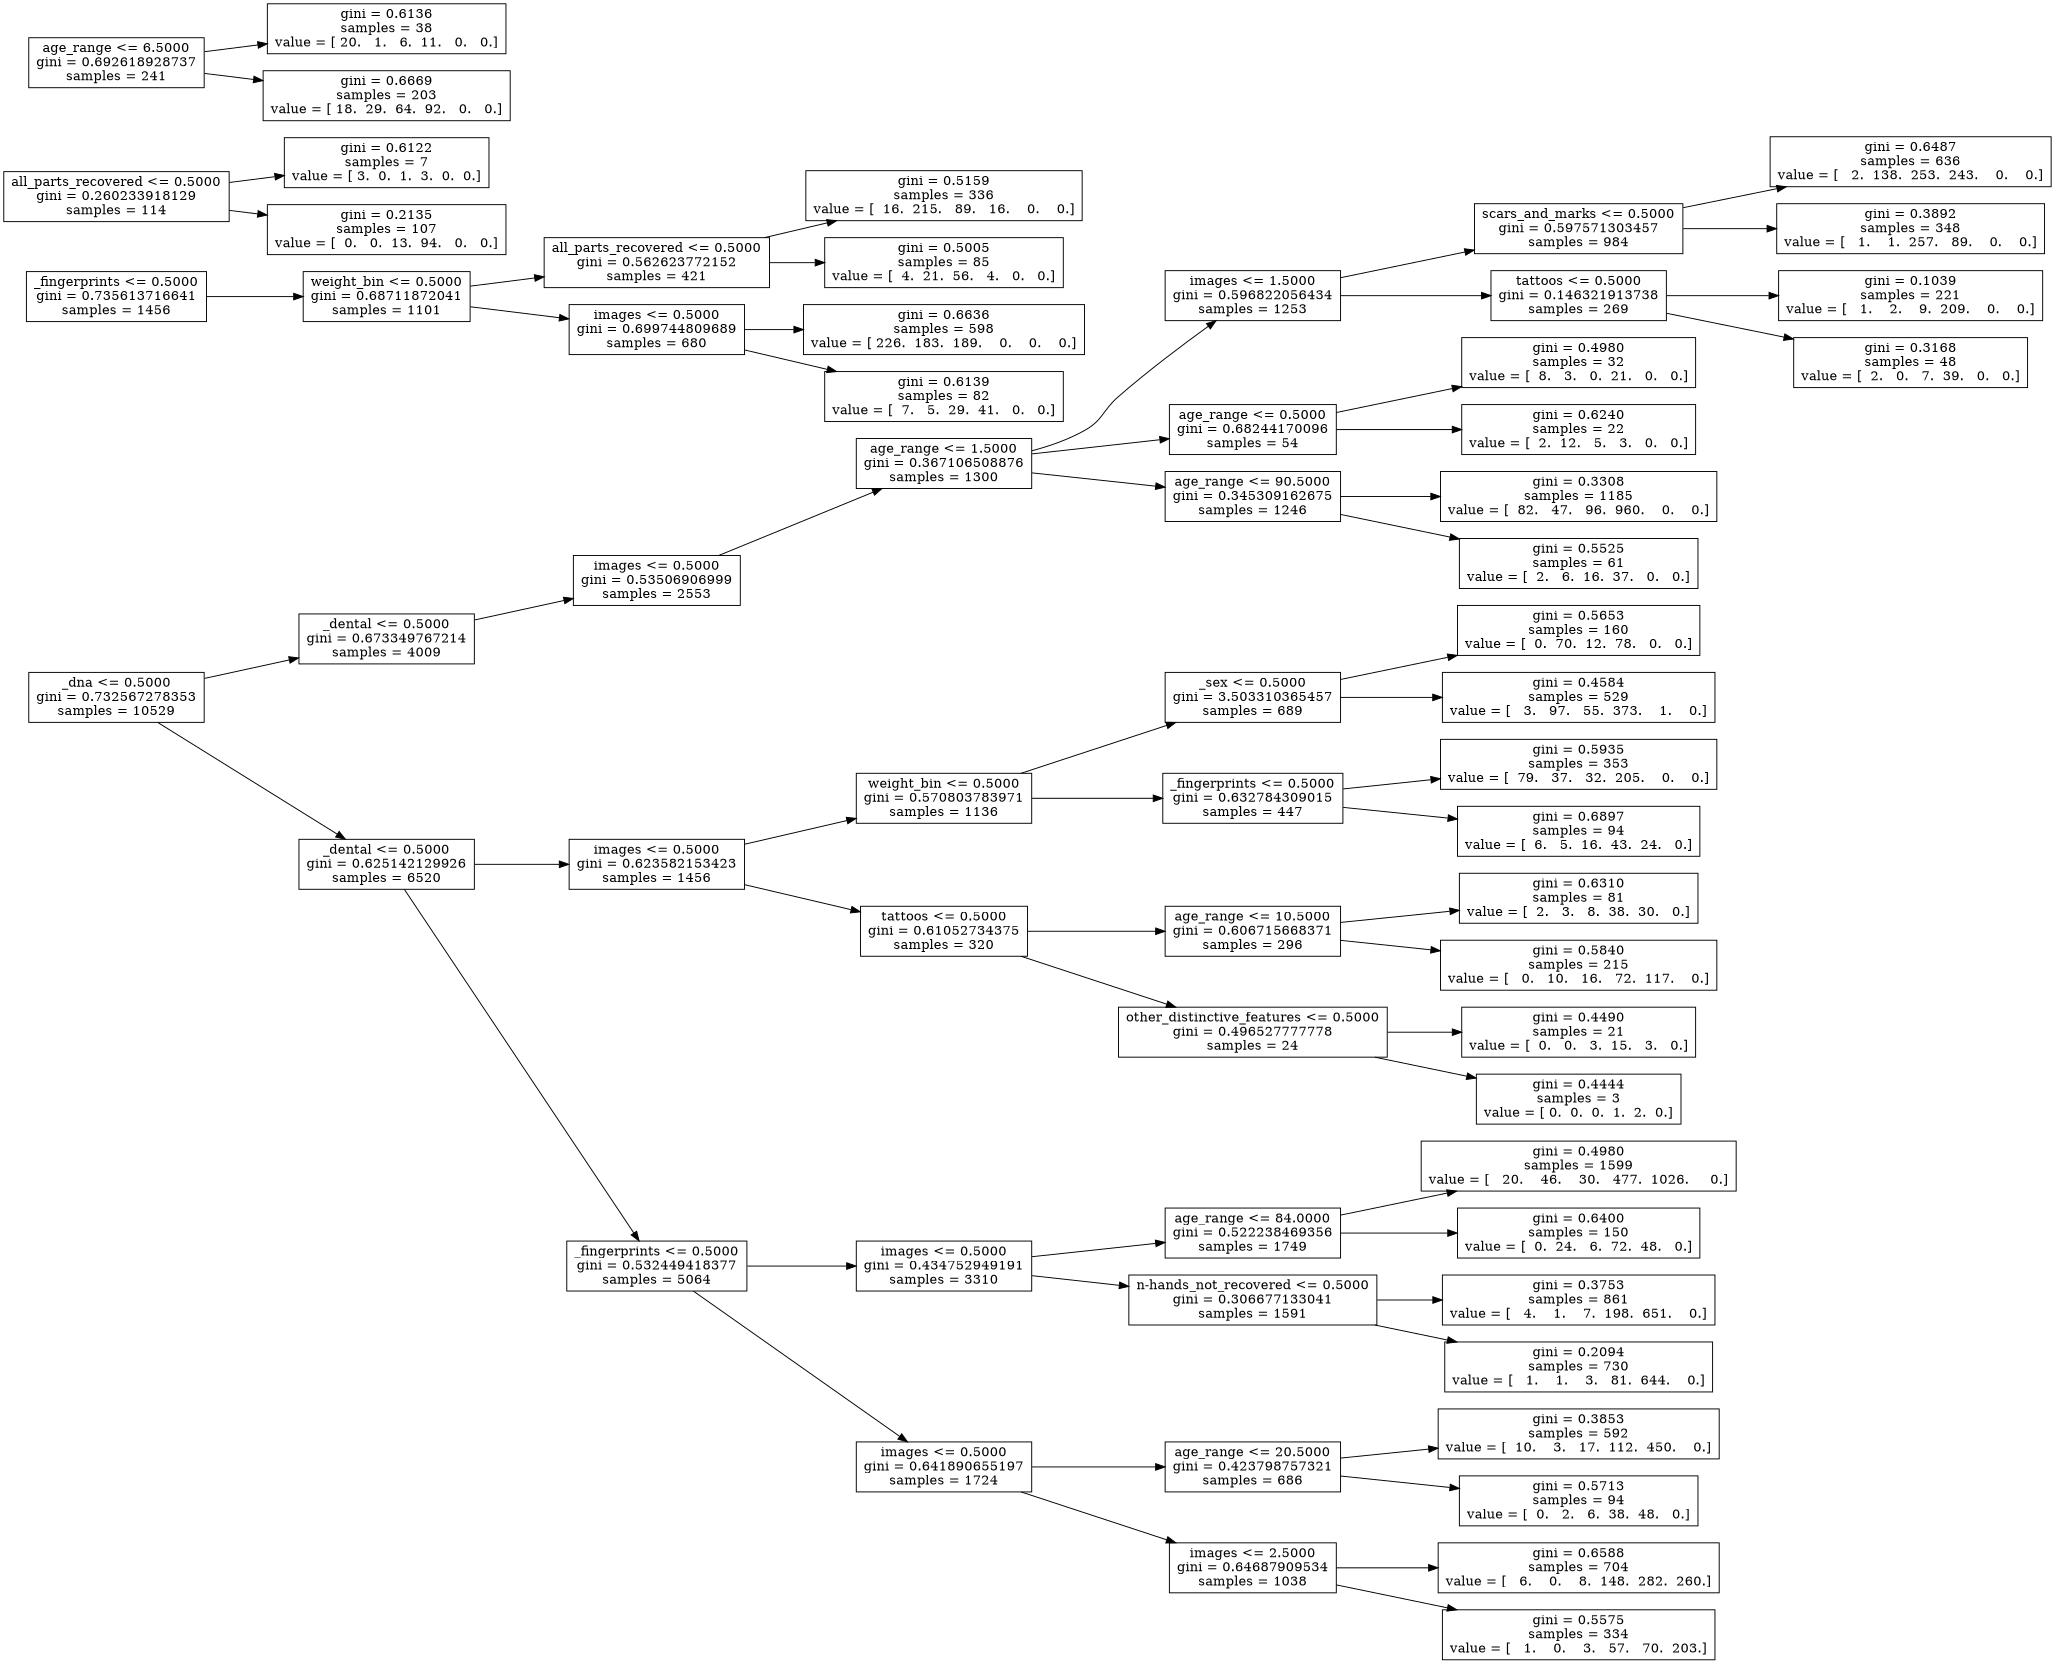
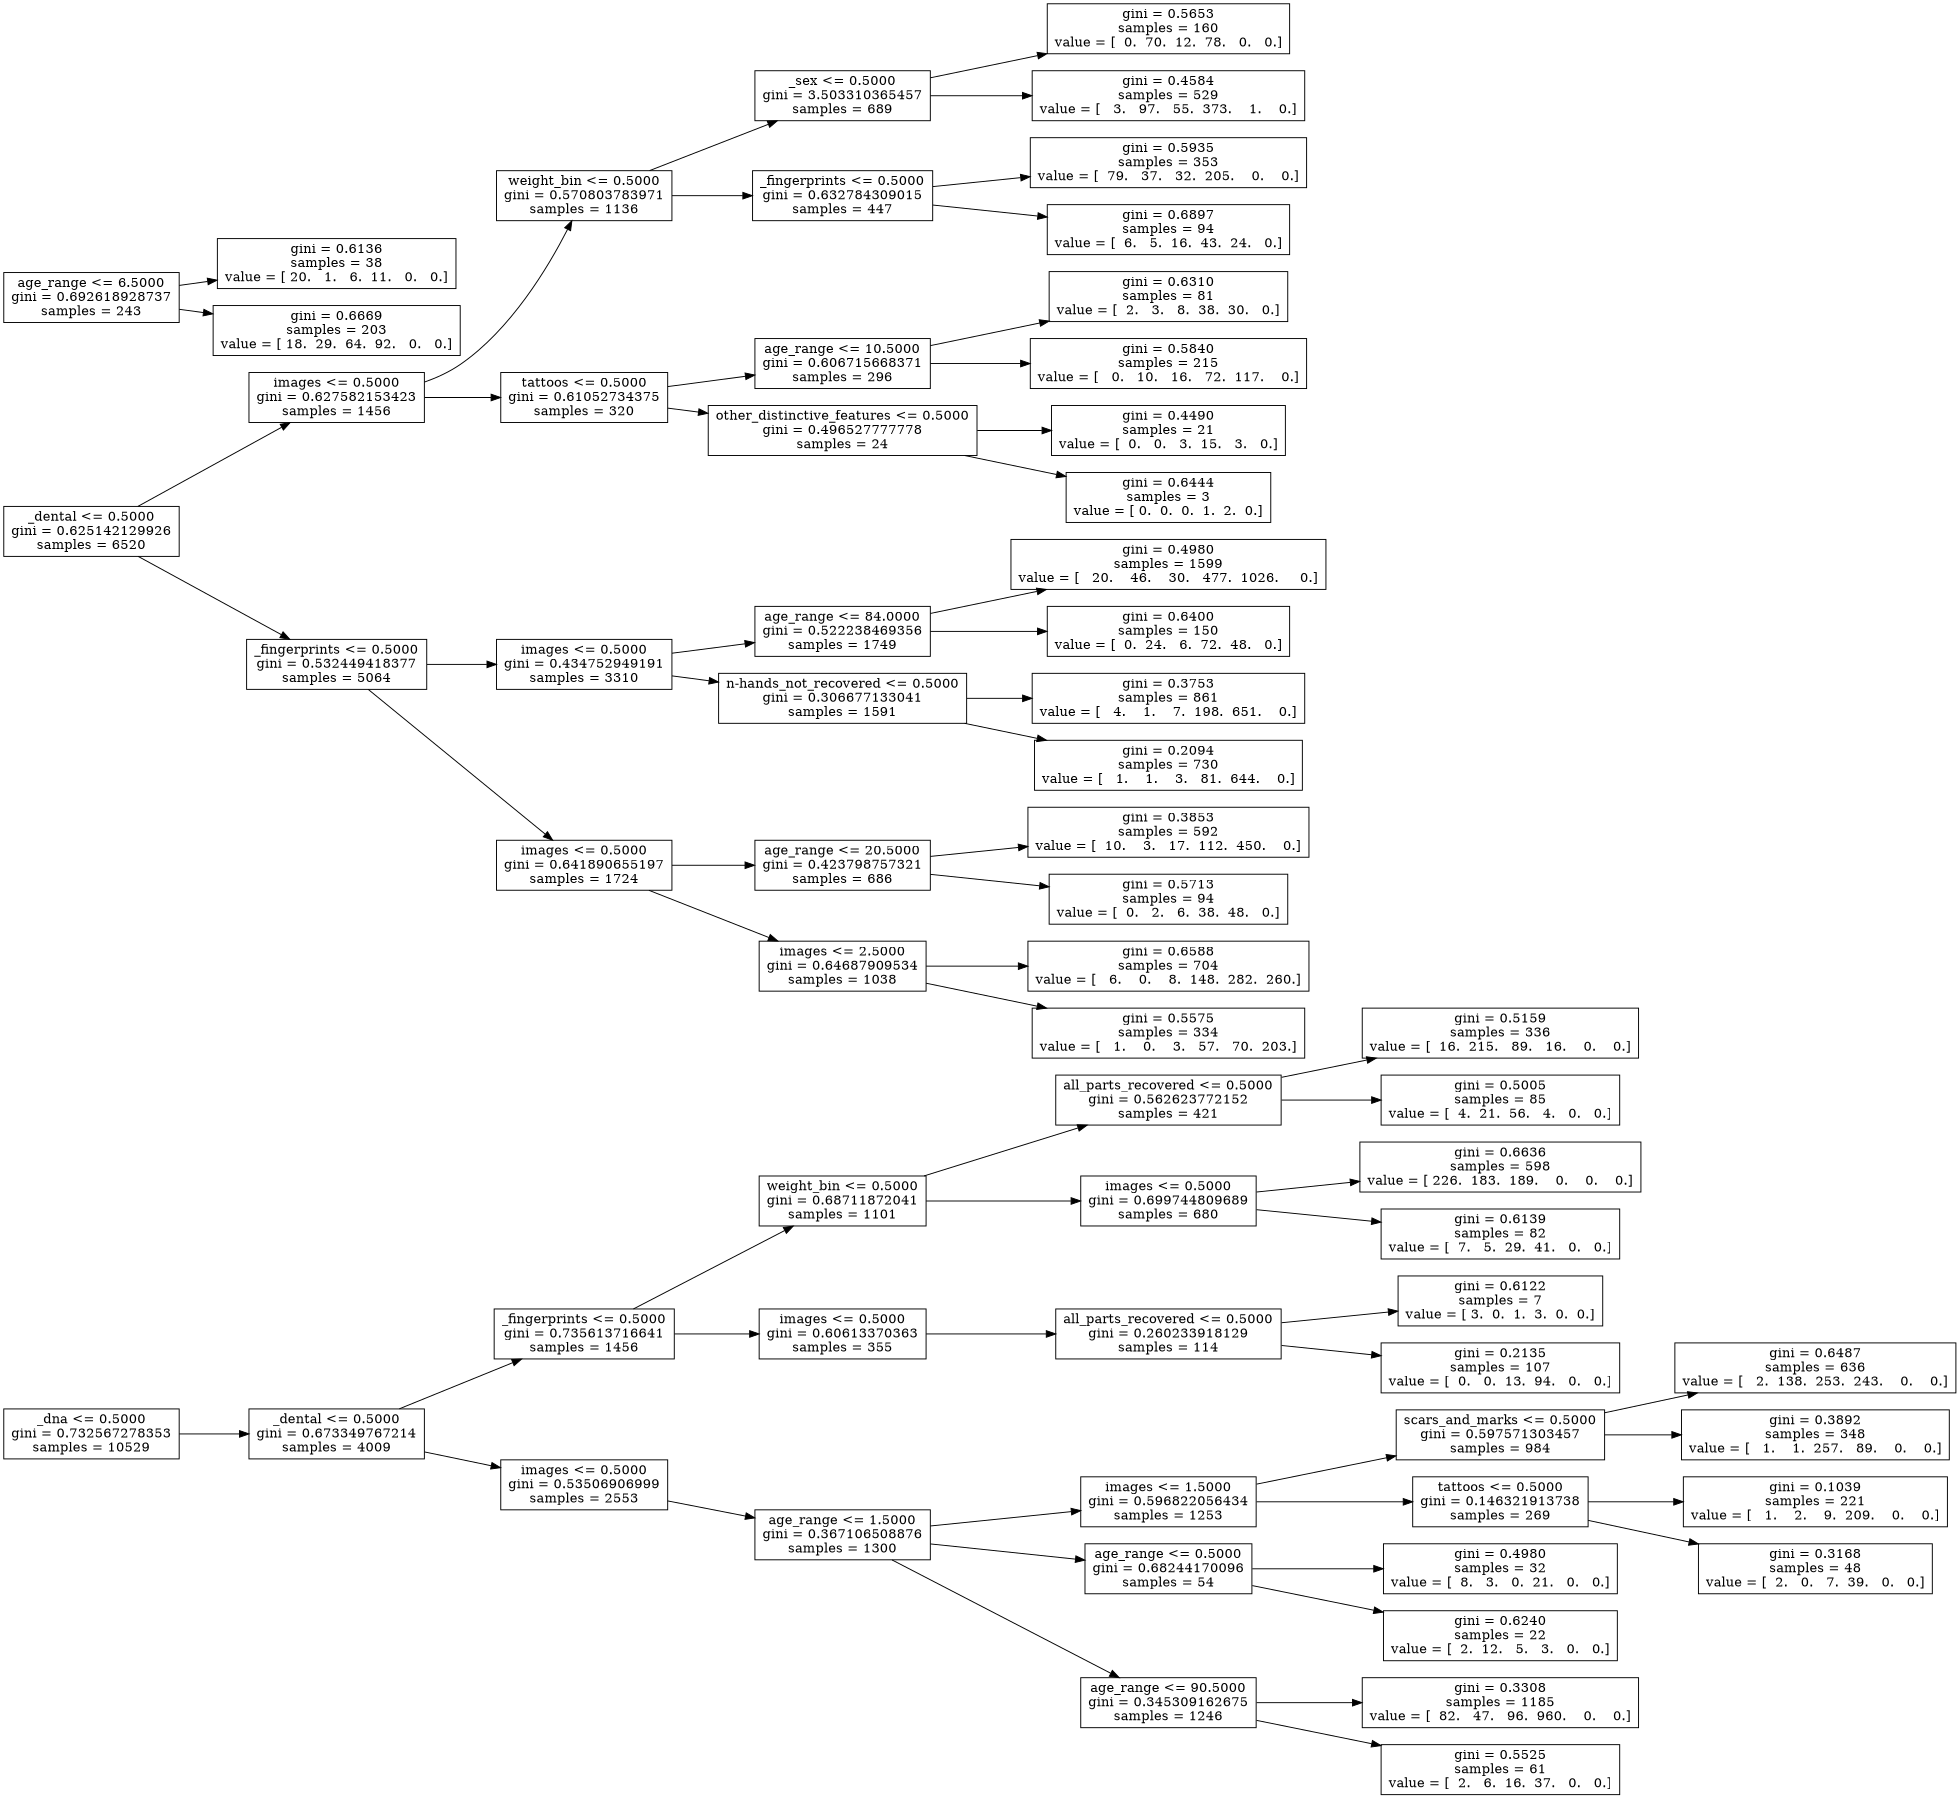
node "age_range <= 6.5000 gini = 0.692618928737 samples = 241": label "age_range <= 6.5000 gini = 0.692618928737 samples = 241" -> "age_range <= 6.5000 gini = 0.692618928737 samples = 243"
edge "_dna <= 0.5000 gini = 0.732567278353 samples = 10529" -> "_dental <= 0.5000 gini = 0.625142129926 samples = 6520": removed
node "images <= 0.5000 gini = 0.623582153423 samples = 1456": label "images <= 0.5000 gini = 0.623582153423 samples = 1456" -> "images <= 0.5000 gini = 0.627582153423 samples = 1456"
node "gini = 0.4444 samples = 3 value = [ 0.  0.  0.  1.  2.  0.]": label "gini = 0.4444 samples = 3 value = [ 0.  0.  0.  1.  2.  0.]" -> "gini = 0.6444 samples = 3 value = [ 0.  0.  0.  1.  2.  0.]"
node "images <= 0.5000 gini = 0.60613370363 samples = 355": added
edge "_dental <= 0.5000 gini = 0.673349767214 samples = 4009" -> "_fingerprints <= 0.5000 gini = 0.735613716641 samples = 1456": added
